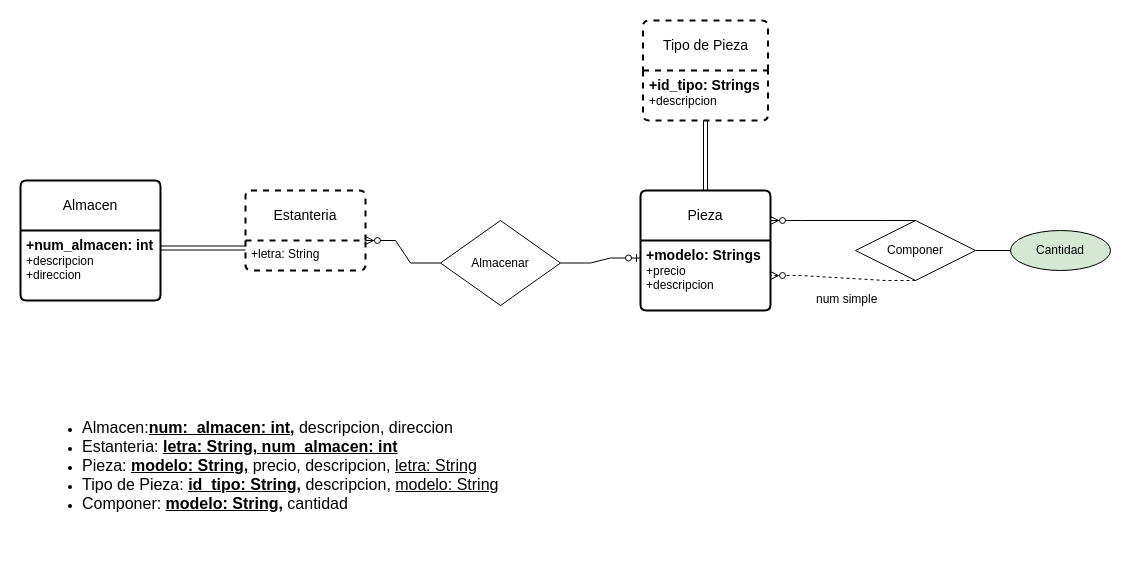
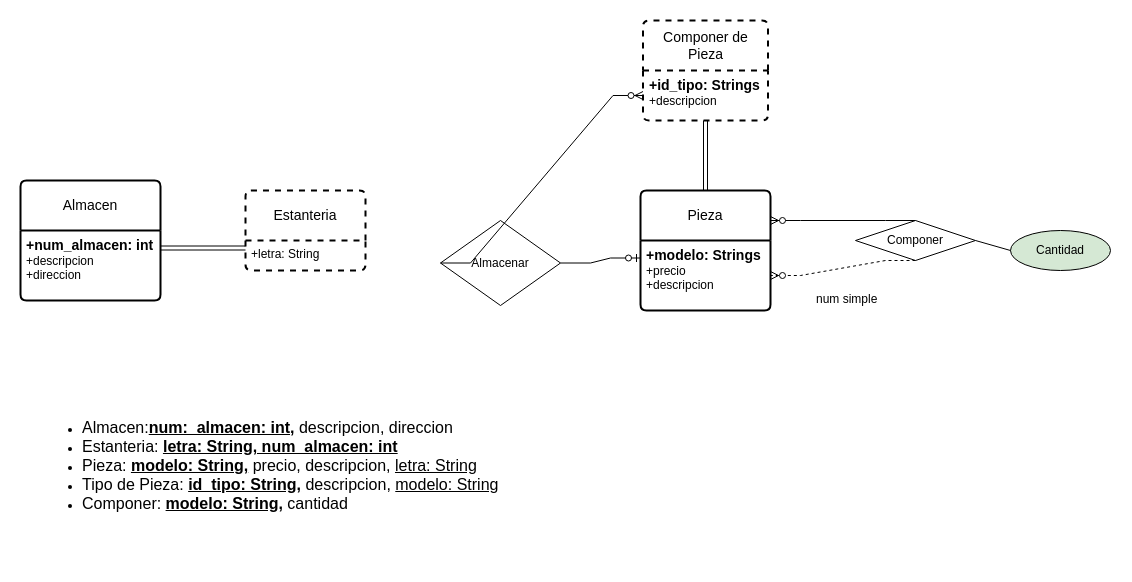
node "Tipo de Pieza": label "Tipo de Pieza" -> "Componer de Pieza"
node "Componer": size 120x60 -> 120x40
edge "Almacenar" -> "+letra: String": now "Almacenar" -> "+id_tipo: Strings +descripcion"
